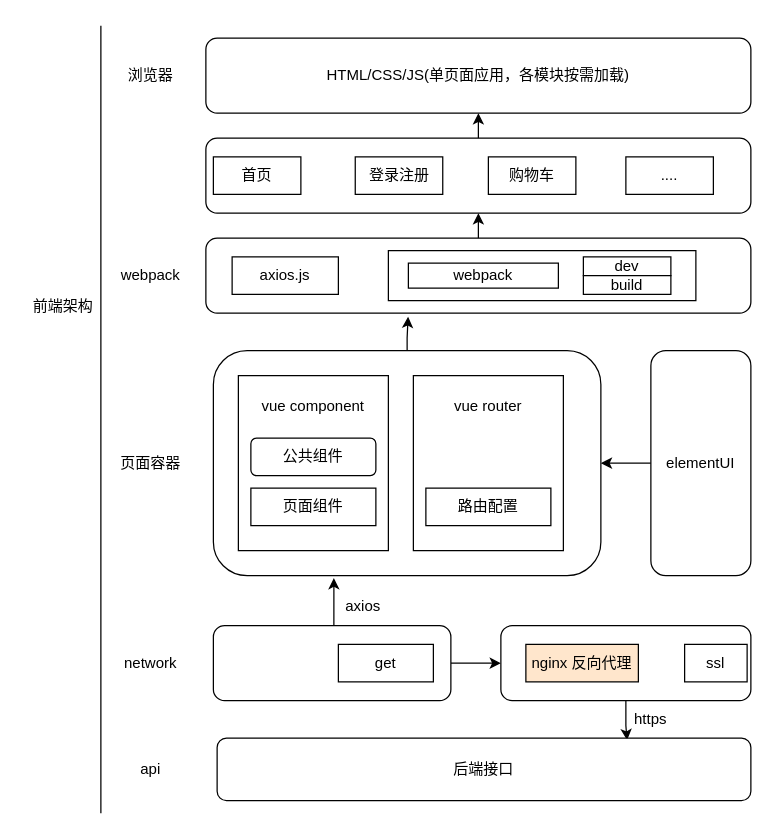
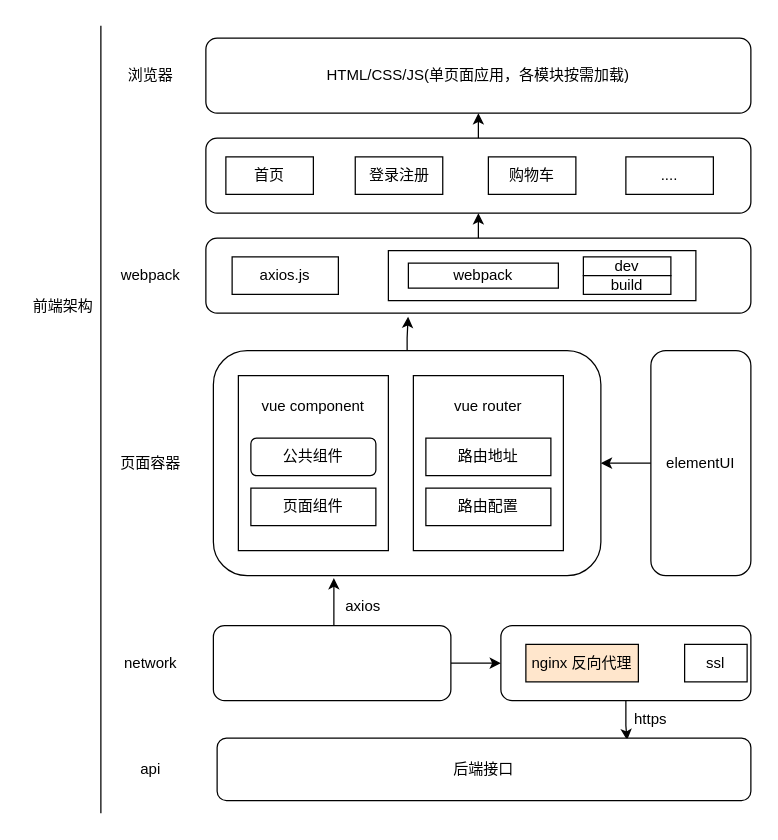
node "首页": moved (257, 176) -> (269, 176)
node "路由地址": added
node "get": removed
